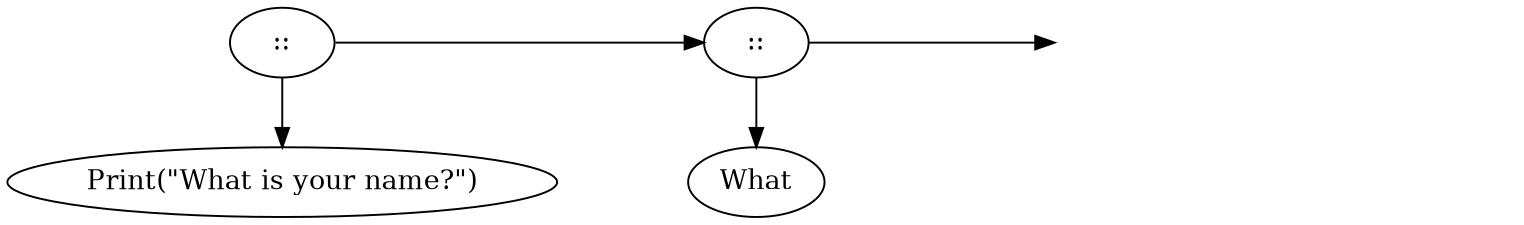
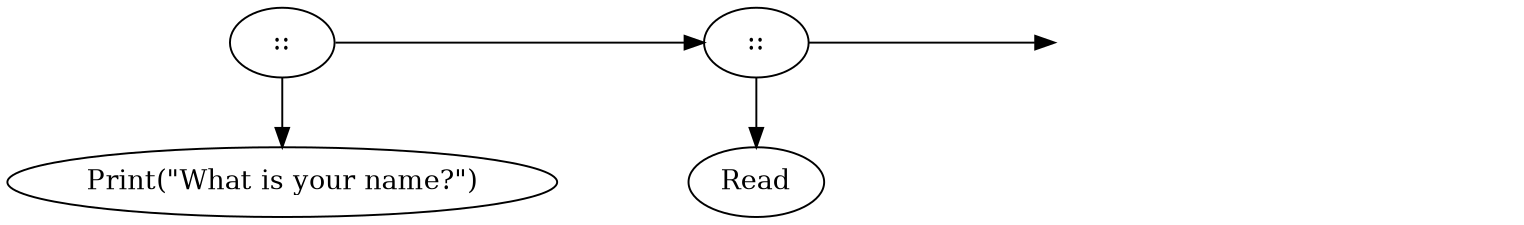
node "What": label "What" -> "Read"
